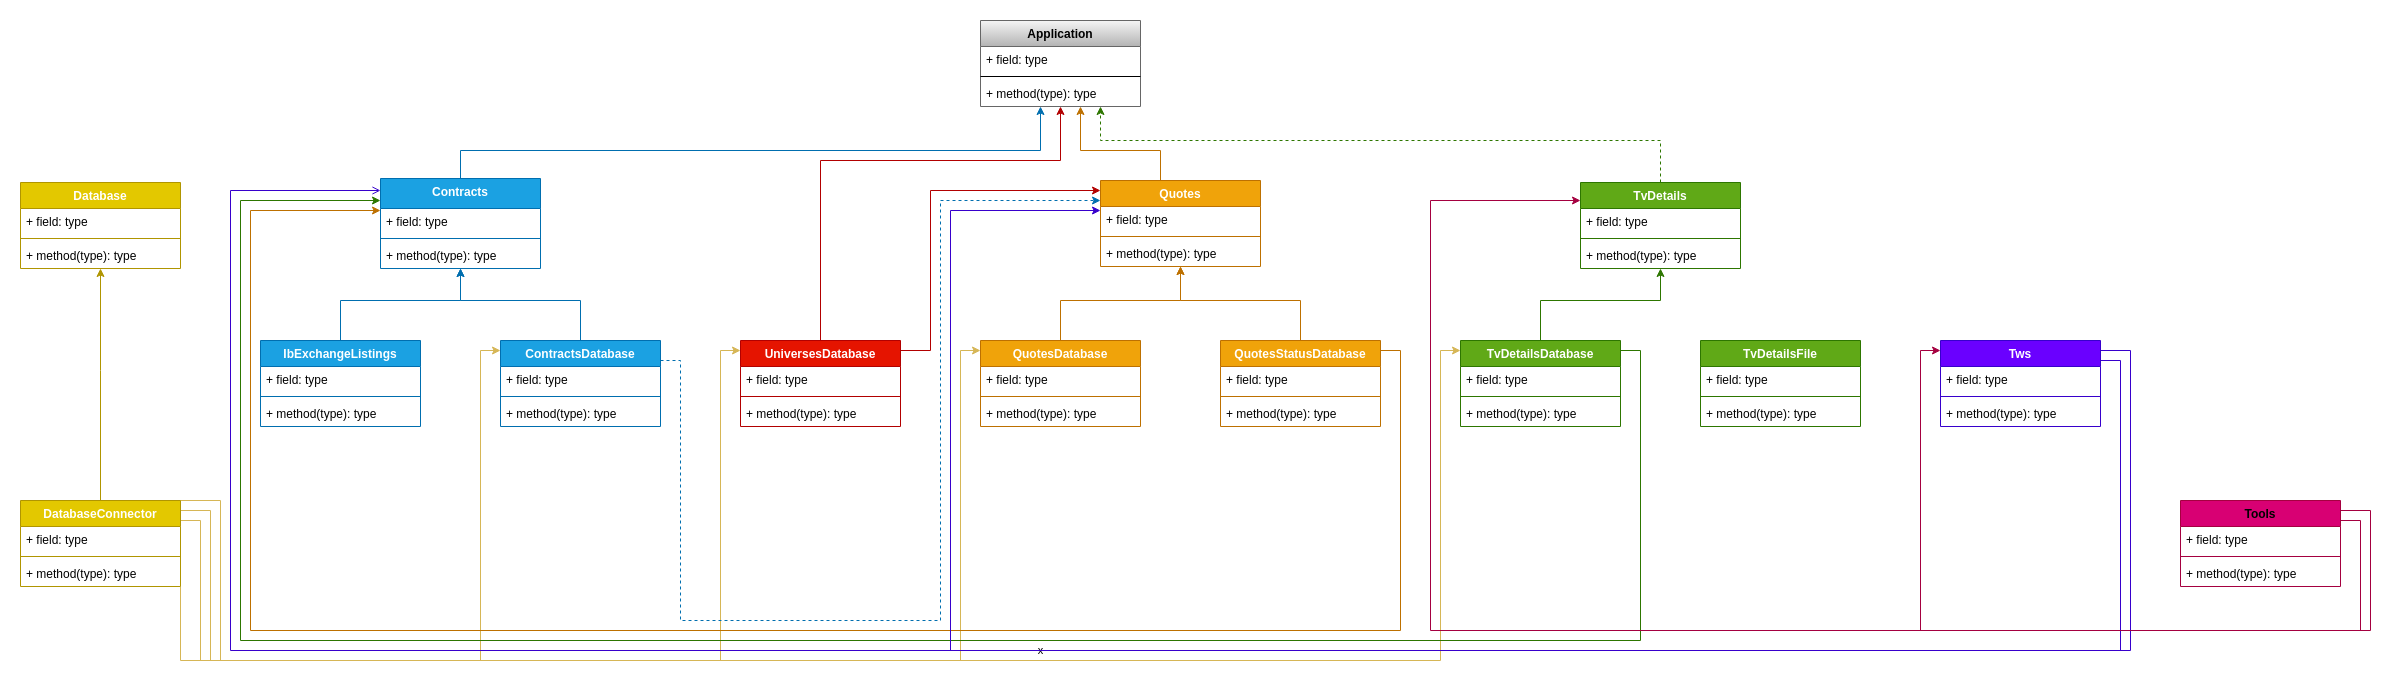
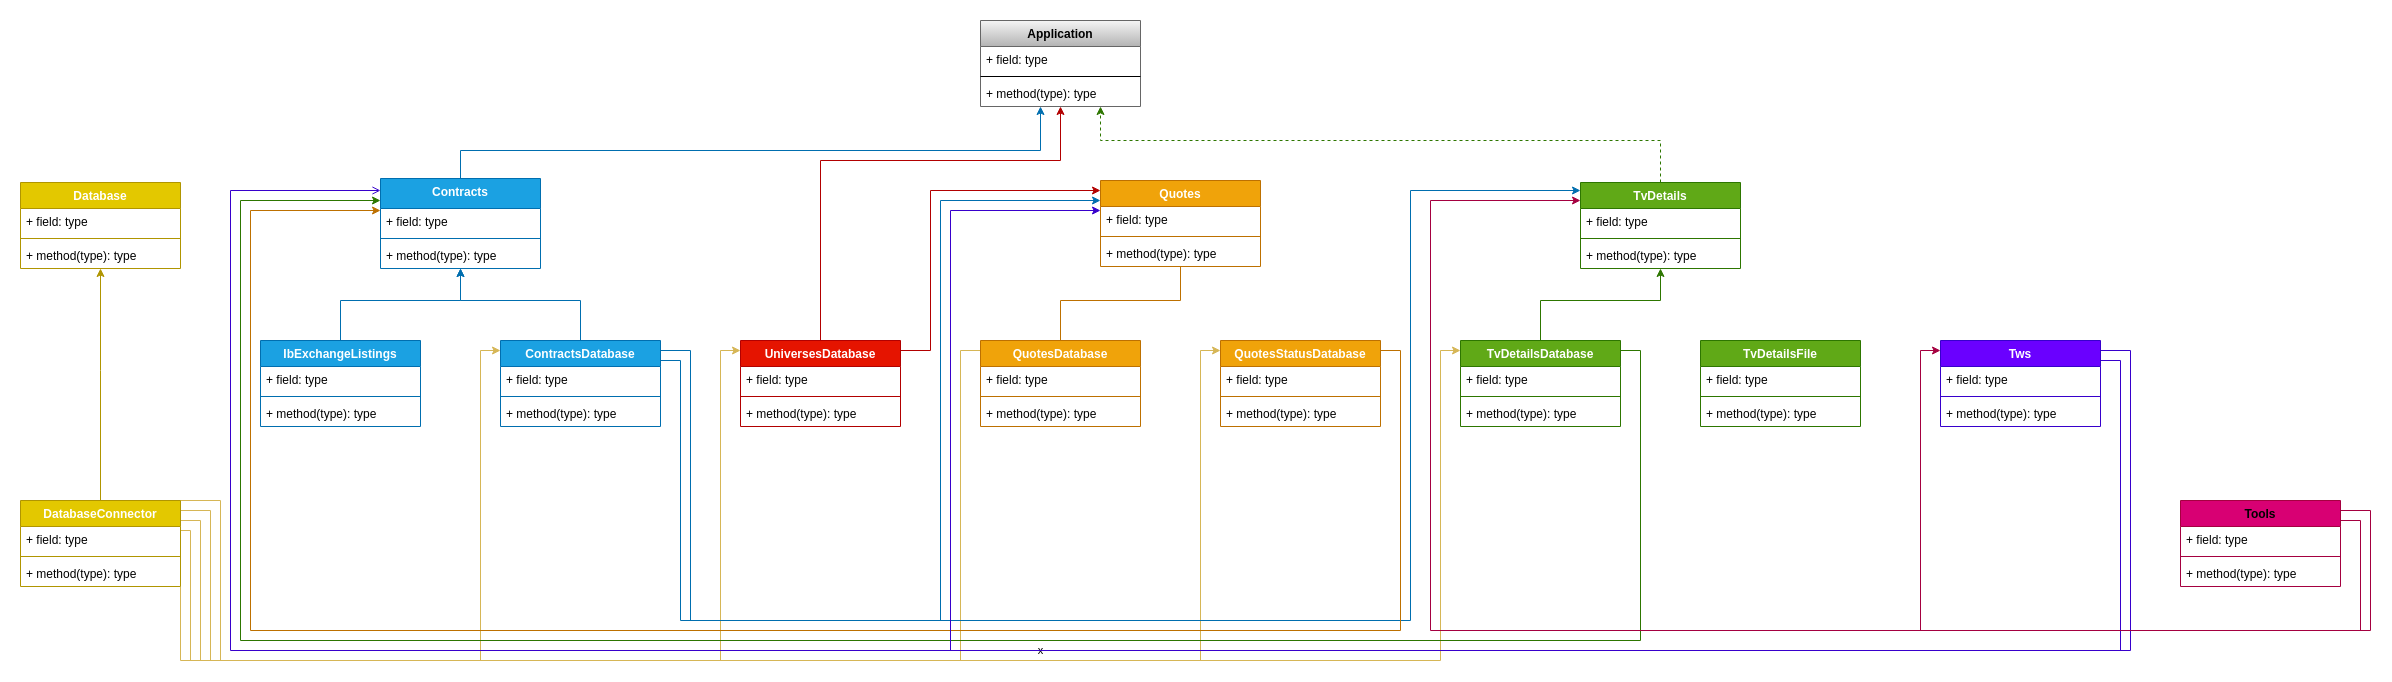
edge "Quotes" -> "Application": removed
edge "QuotesDatabase" -> "Quotes": arrowhead classic -> none
edge "QuotesStatusDatabase" -> "Quotes": removed
edge "ContractsDatabase" -> "Quotes": style dashed -> solid
edge "DatabaseConnector" -> "QuotesDatabase": arrowhead classic -> none
edge "DatabaseConnector" -> "QuotesStatusDatabase": added
edge "ContractsDatabase" -> "TvDetails": added
